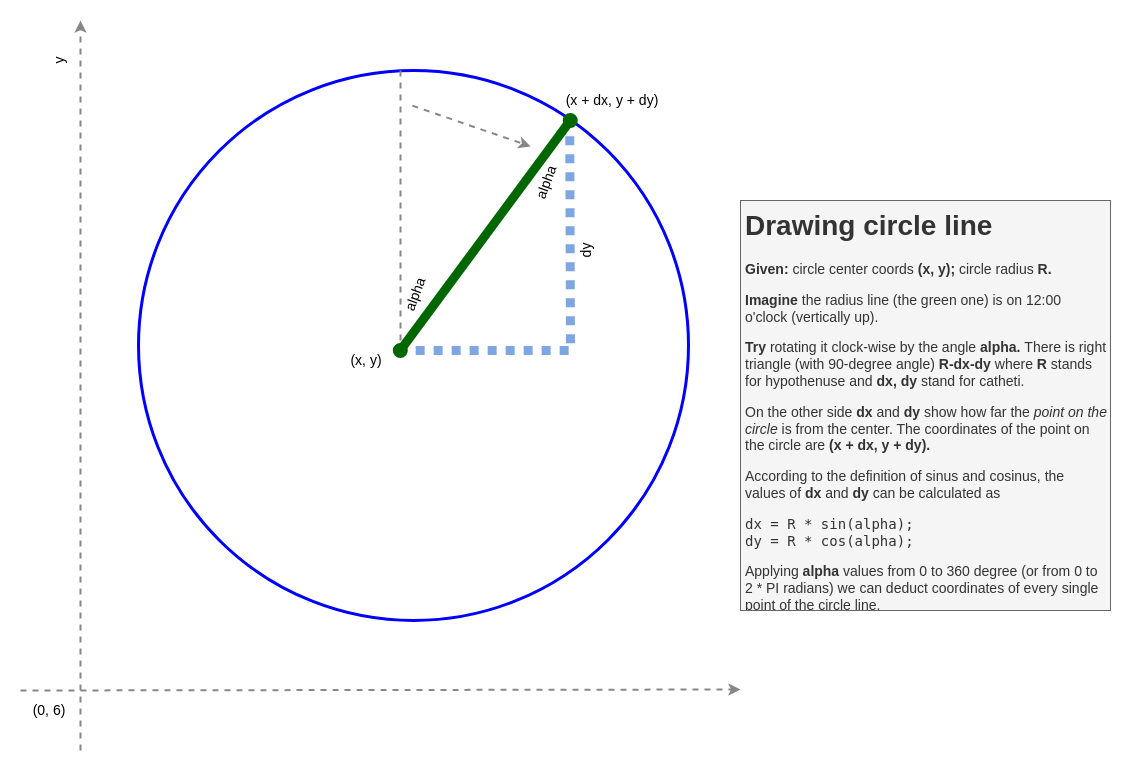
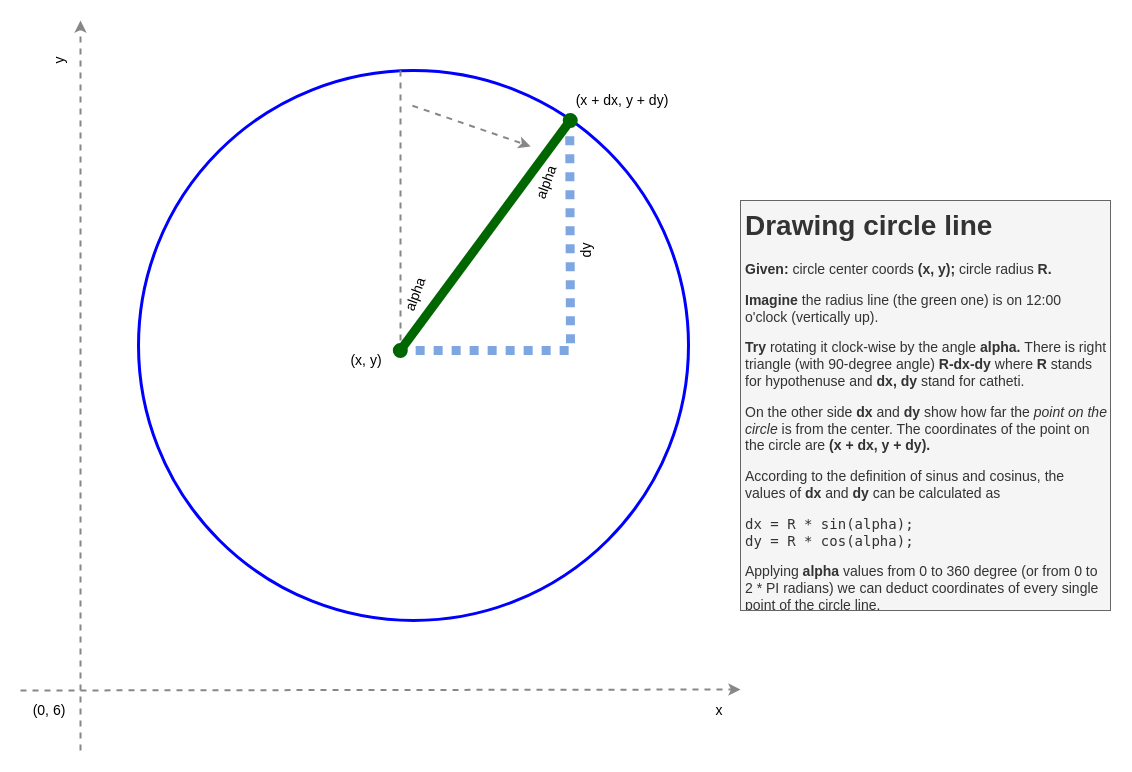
node "(x + dx, y + dy)": moved (613, 101) -> (623, 101)
node "x": added
